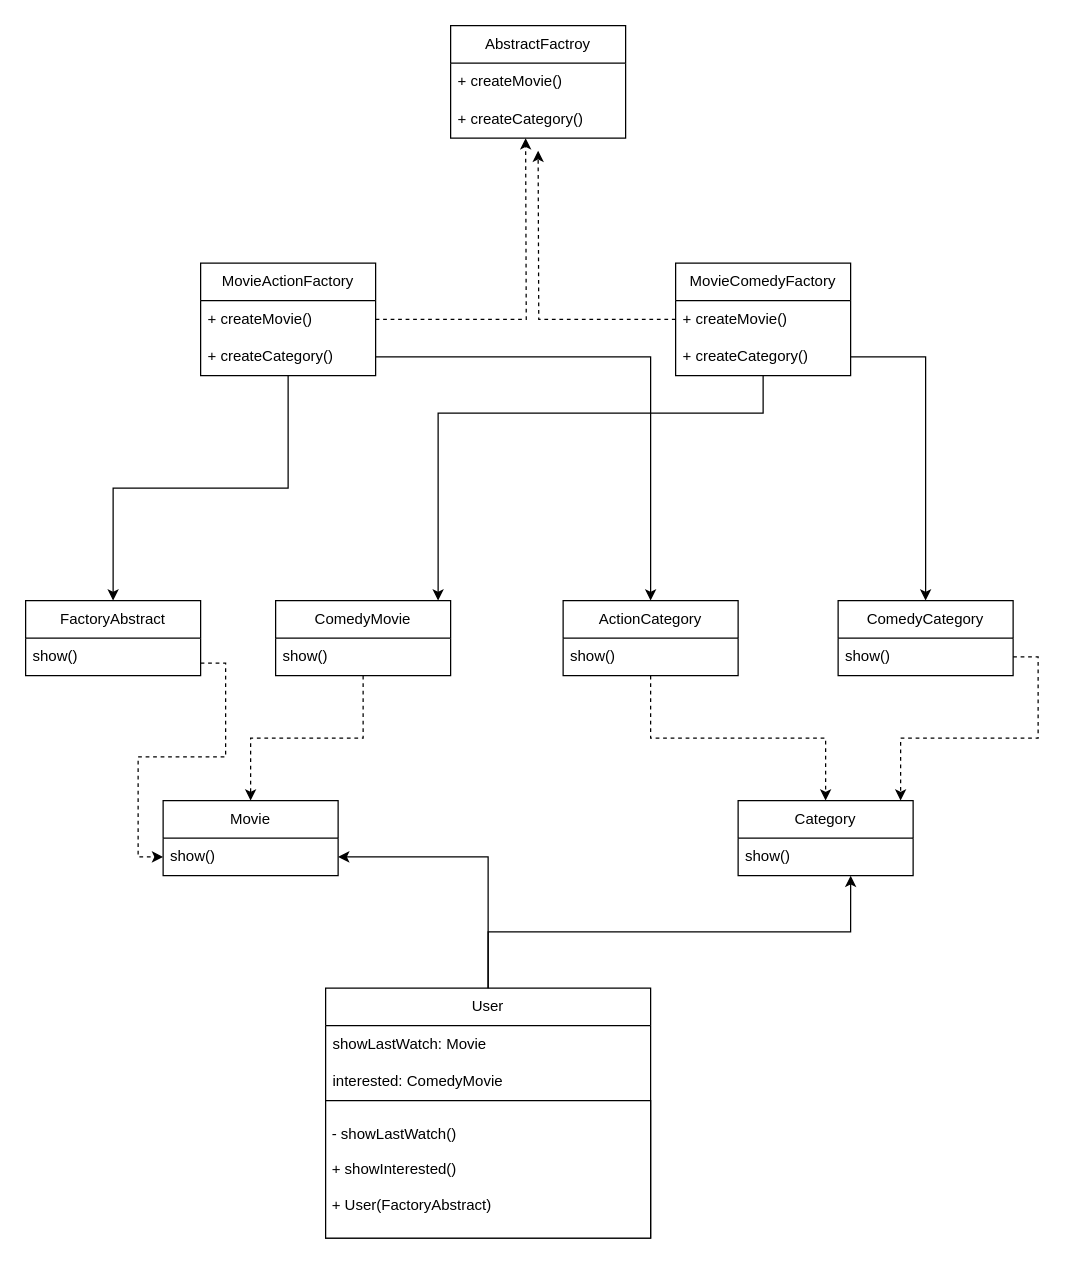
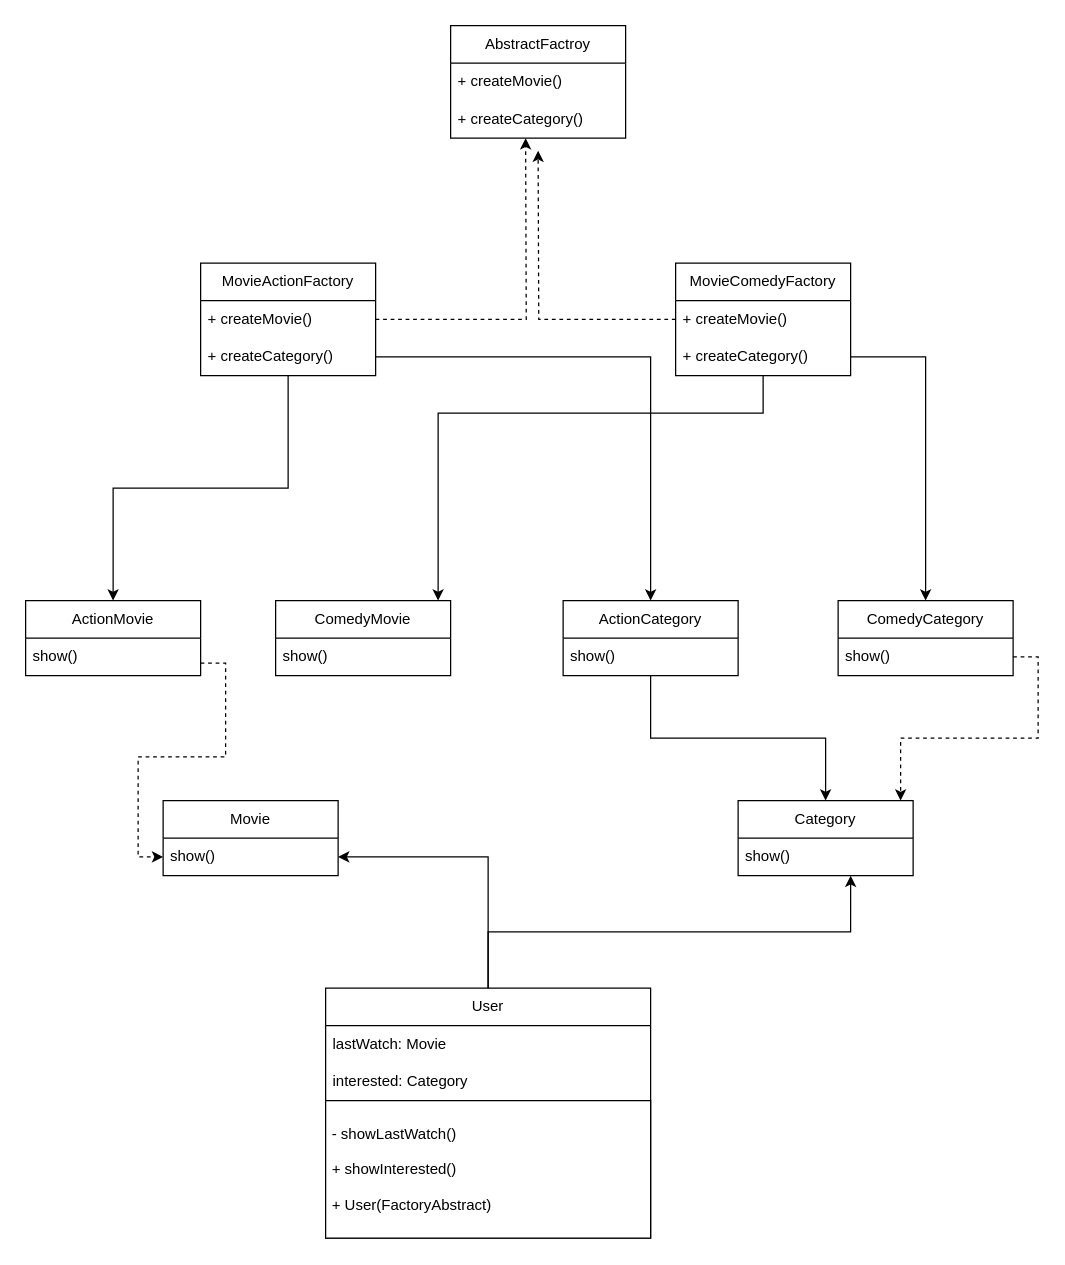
node "FactoryAbstract": label "FactoryAbstract" -> "ActionMovie"
edge "ComedyMovie" -> "Movie": removed
edge "ActionCategory" -> "Category": style dashed -> solid
node "showLastWatch: Movie": label "showLastWatch: Movie" -> "lastWatch: Movie"
node "interested: ComedyMovie": label "interested: ComedyMovie" -> "interested: Category"
